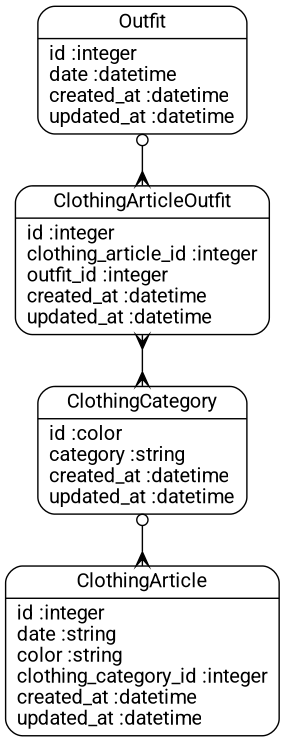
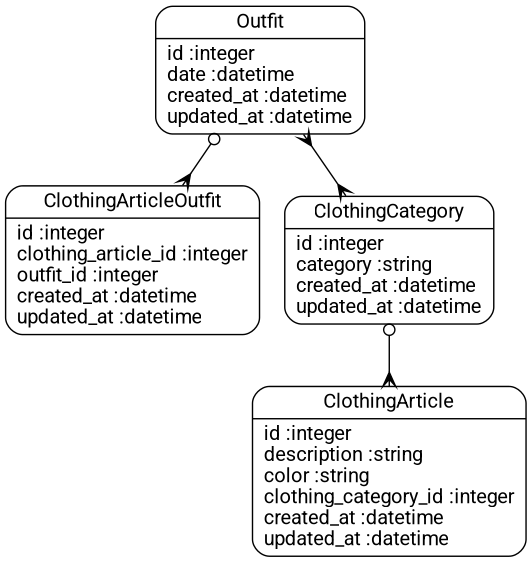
edge "ClothingArticleOutfit" -- "ClothingCategory": now "Outfit" -- "ClothingCategory"
node "ClothingCategory": text "id :color" -> "id :integer"
node "ClothingArticle": text "date :string" -> "description :string"
